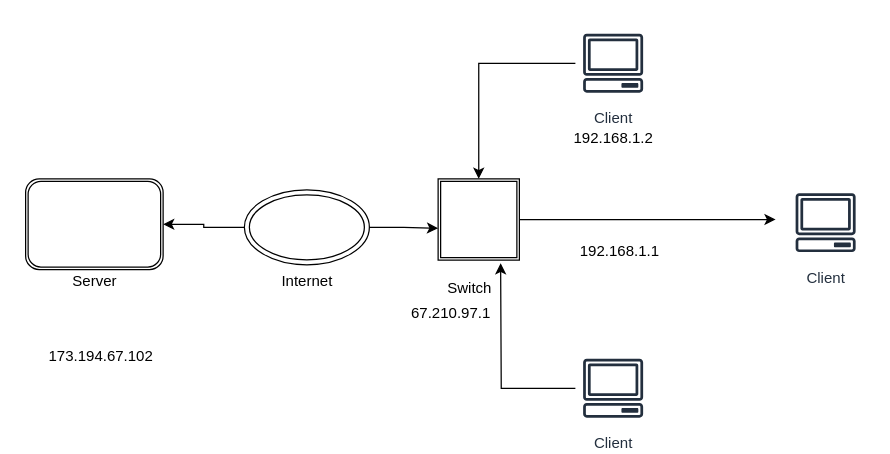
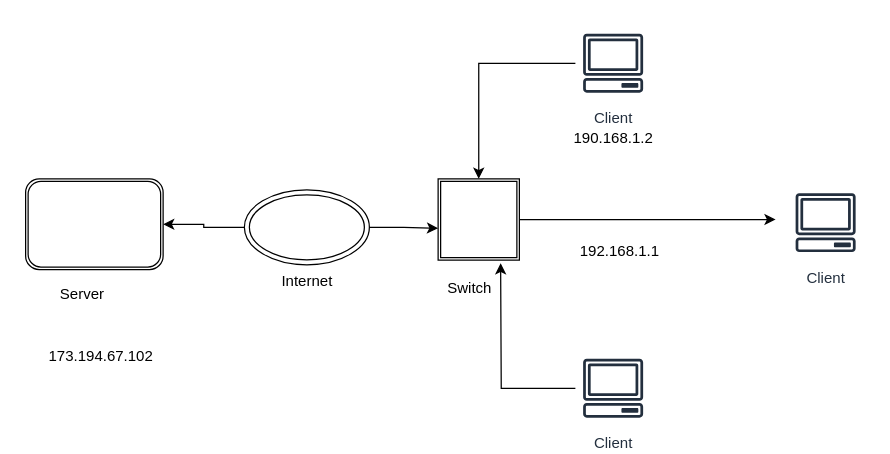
node "192.168.1.2": label "192.168.1.2" -> "190.168.1.2"
node "Server": moved (94, 282) -> (82, 294)
node "67.210.97.1": removed
